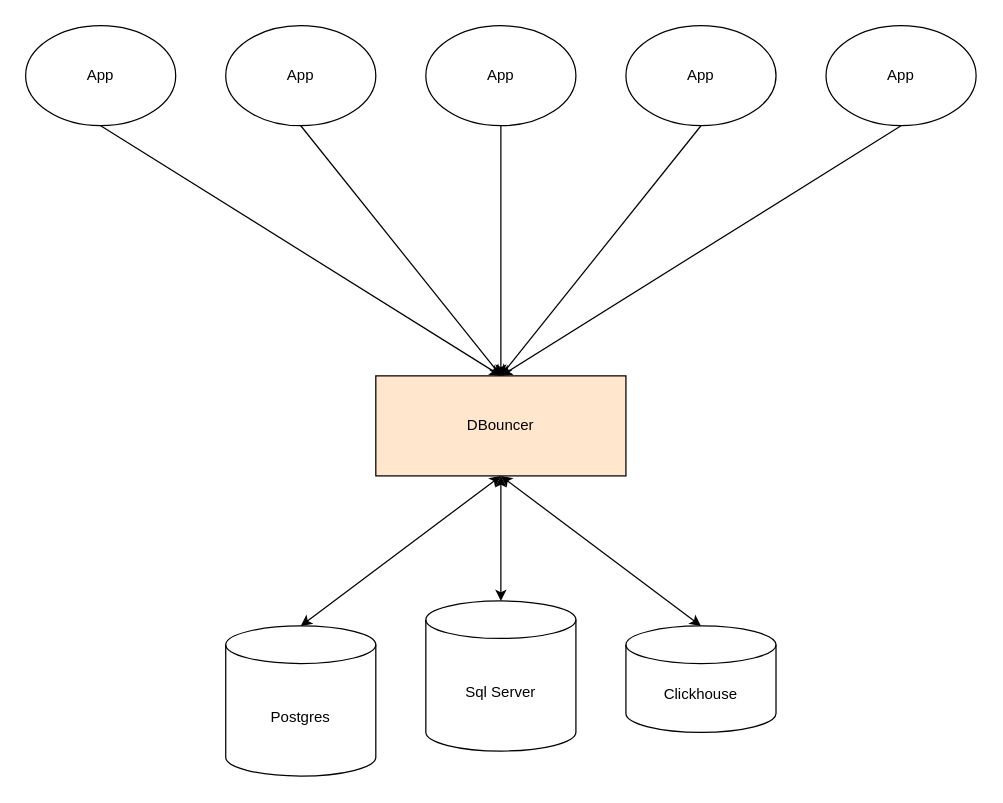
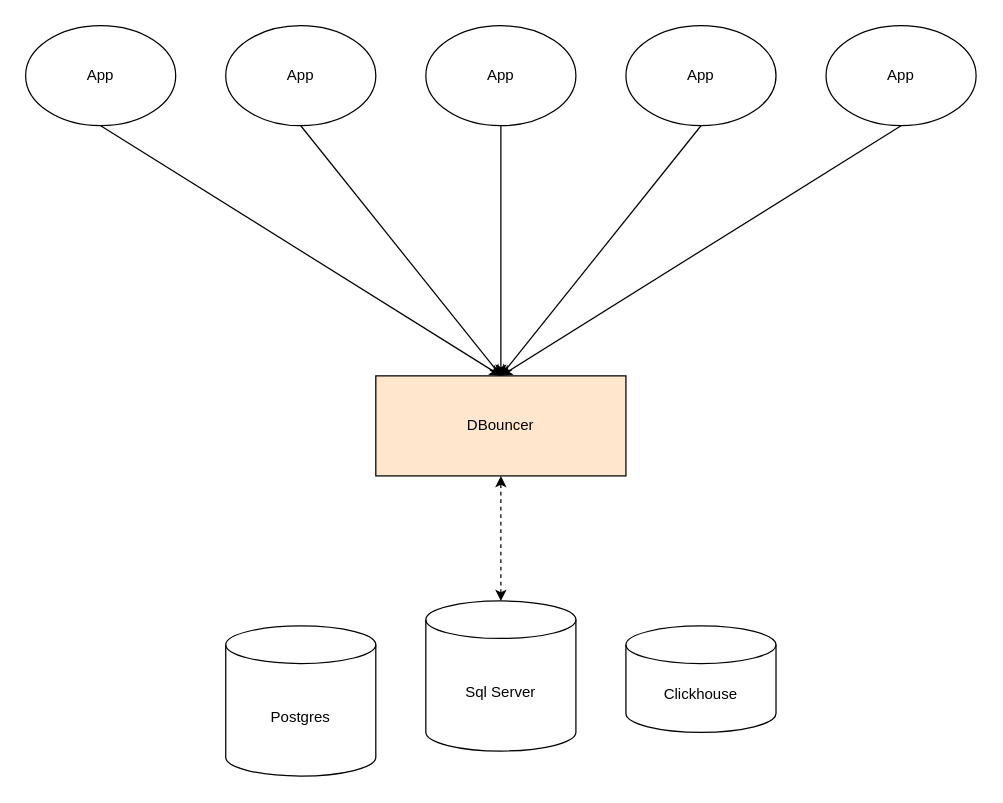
edge "DBouncer" -- "Sql Server": style solid -> dashed
edge "DBouncer" -- "Postgres": removed
edge "DBouncer" -- "Clickhouse": removed
